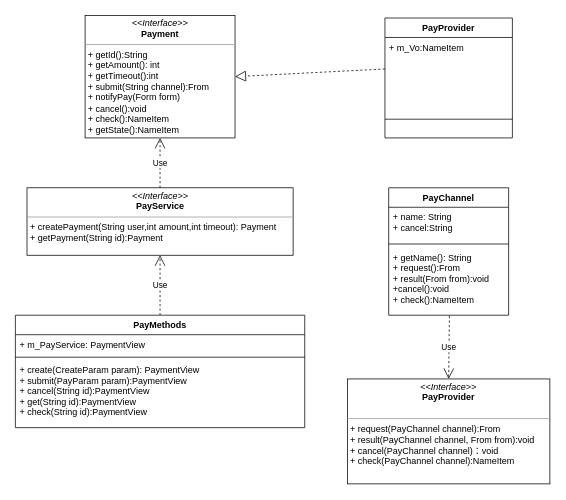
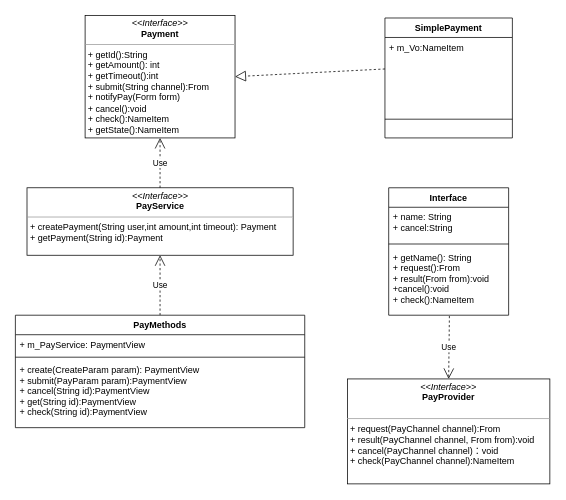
node "PayProvider": label "PayProvider" -> "SimplePayment"
node "PayChannel": label "PayChannel" -> "Interface"
